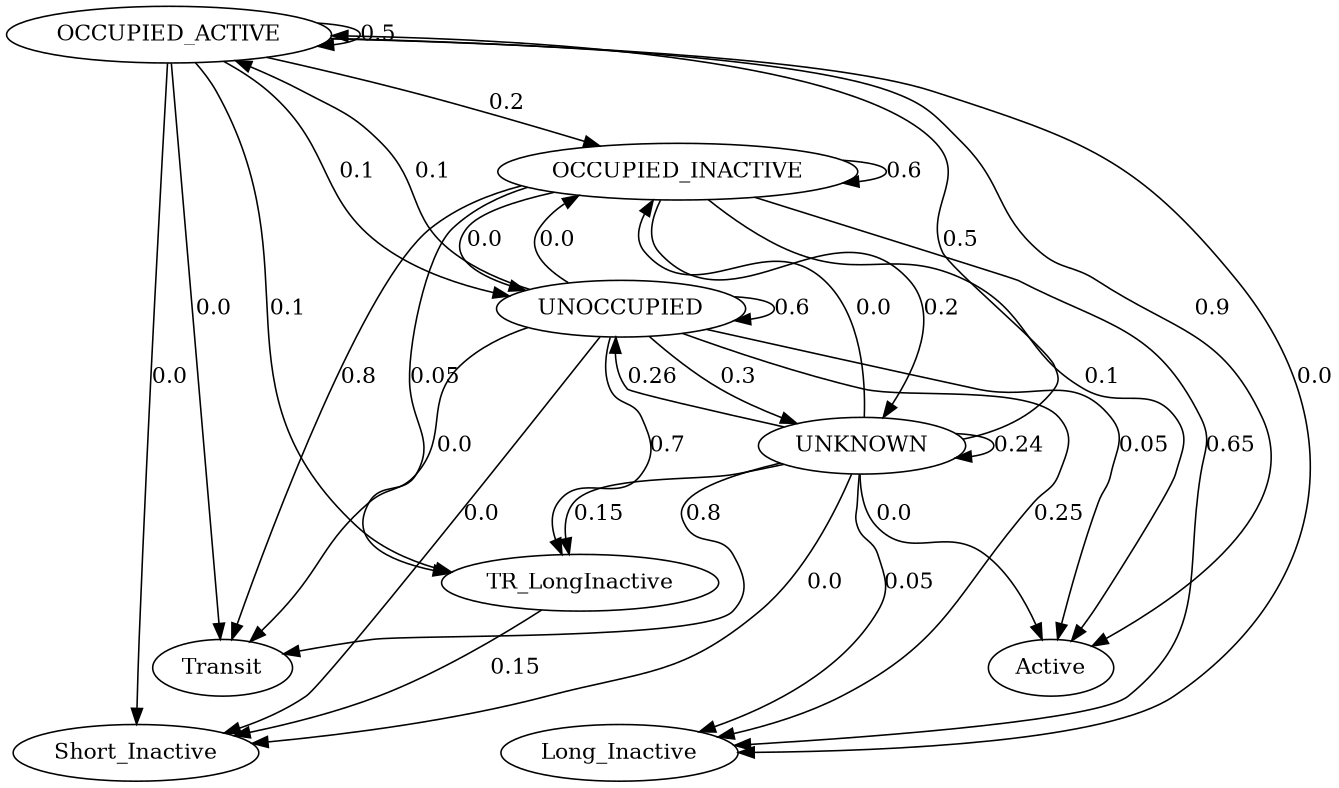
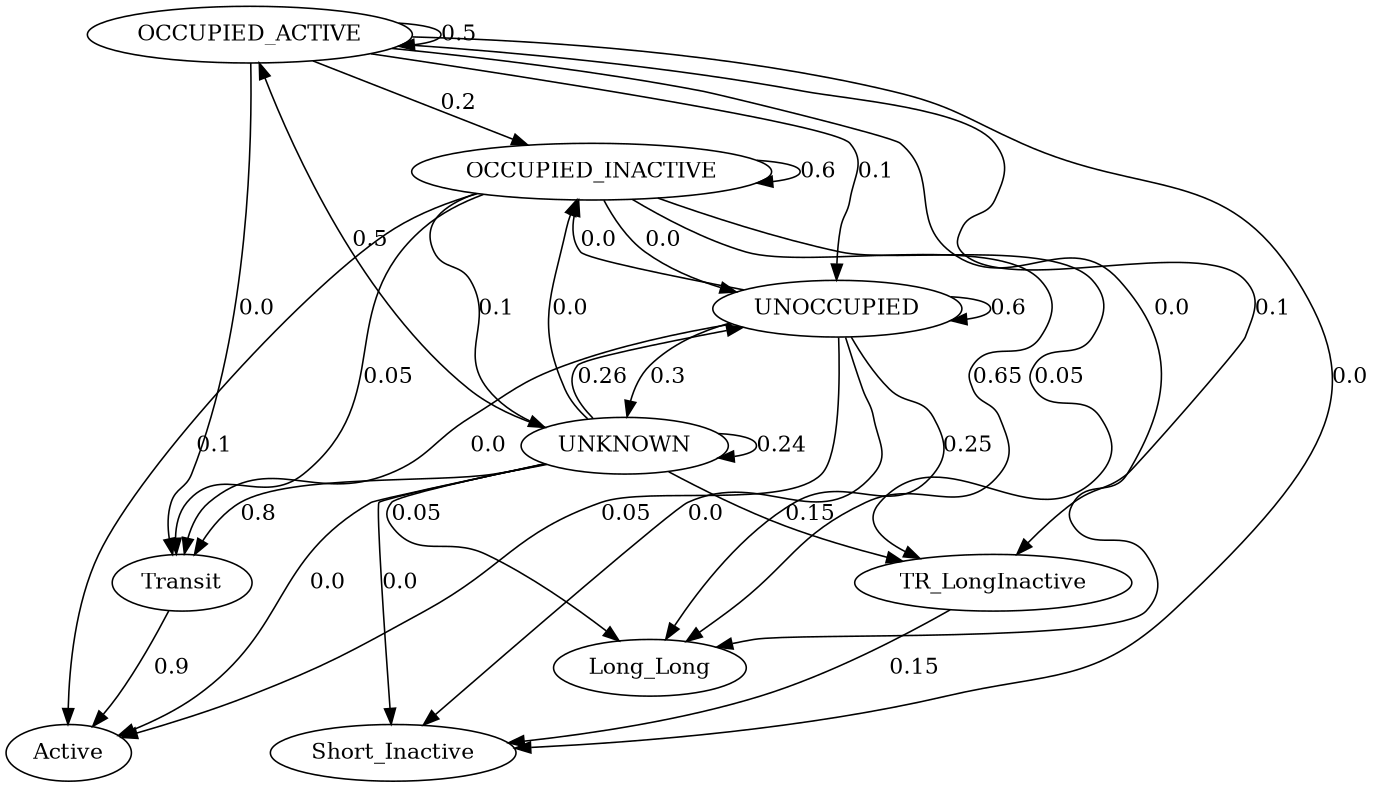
edge "OCCUPIED_ACTIVE" -> "Active": now "Transit" -> "Active"
edge "UNOCCUPIED" -> "OCCUPIED_ACTIVE": removed, label "0.1"
edge "OCCUPIED_INACTIVE" -> "UNKNOWN": label "0.2" -> "0.1"
edge "OCCUPIED_INACTIVE" -> "Transit": label "0.8" -> "0.05"
edge "UNOCCUPIED" -> "TR_LongInactive": removed, label "0.7"
node "Long_Inactive": label "Long_Inactive" -> "Long_Long"
